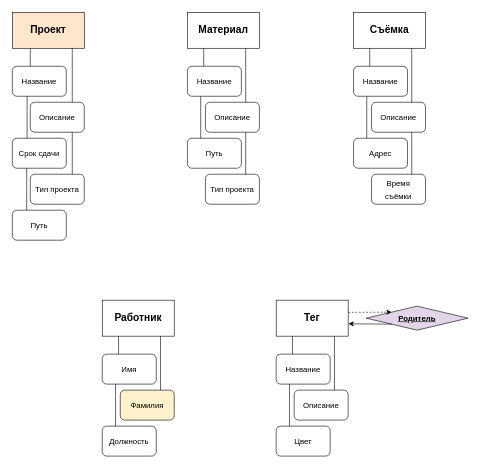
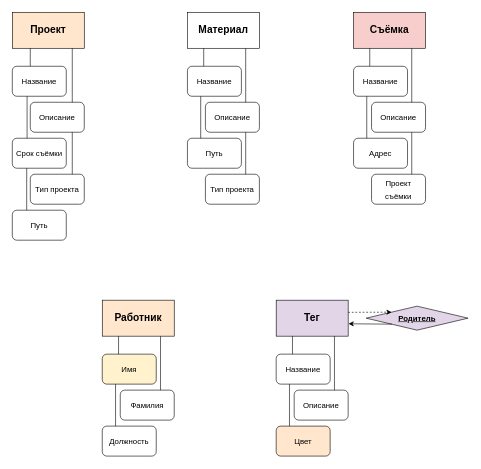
node "Съёмка": fillcolor #ffffff -> #f8cecc
node "Срок сдачи": label "Срок сдачи" -> "Срок съёмки"
node "Время съёмки": label "Время съёмки" -> "Проект съёмки"
node "Работник": fillcolor #ffffff -> #ffe6cc
node "Тег": fillcolor #ffffff -> #e1d5e7
node "Имя": fillcolor #ffffff -> #fff2cc
node "Фамилия": fillcolor #fff2cc -> #ffffff
node "Цвет": fillcolor #ffffff -> #ffe6cc
